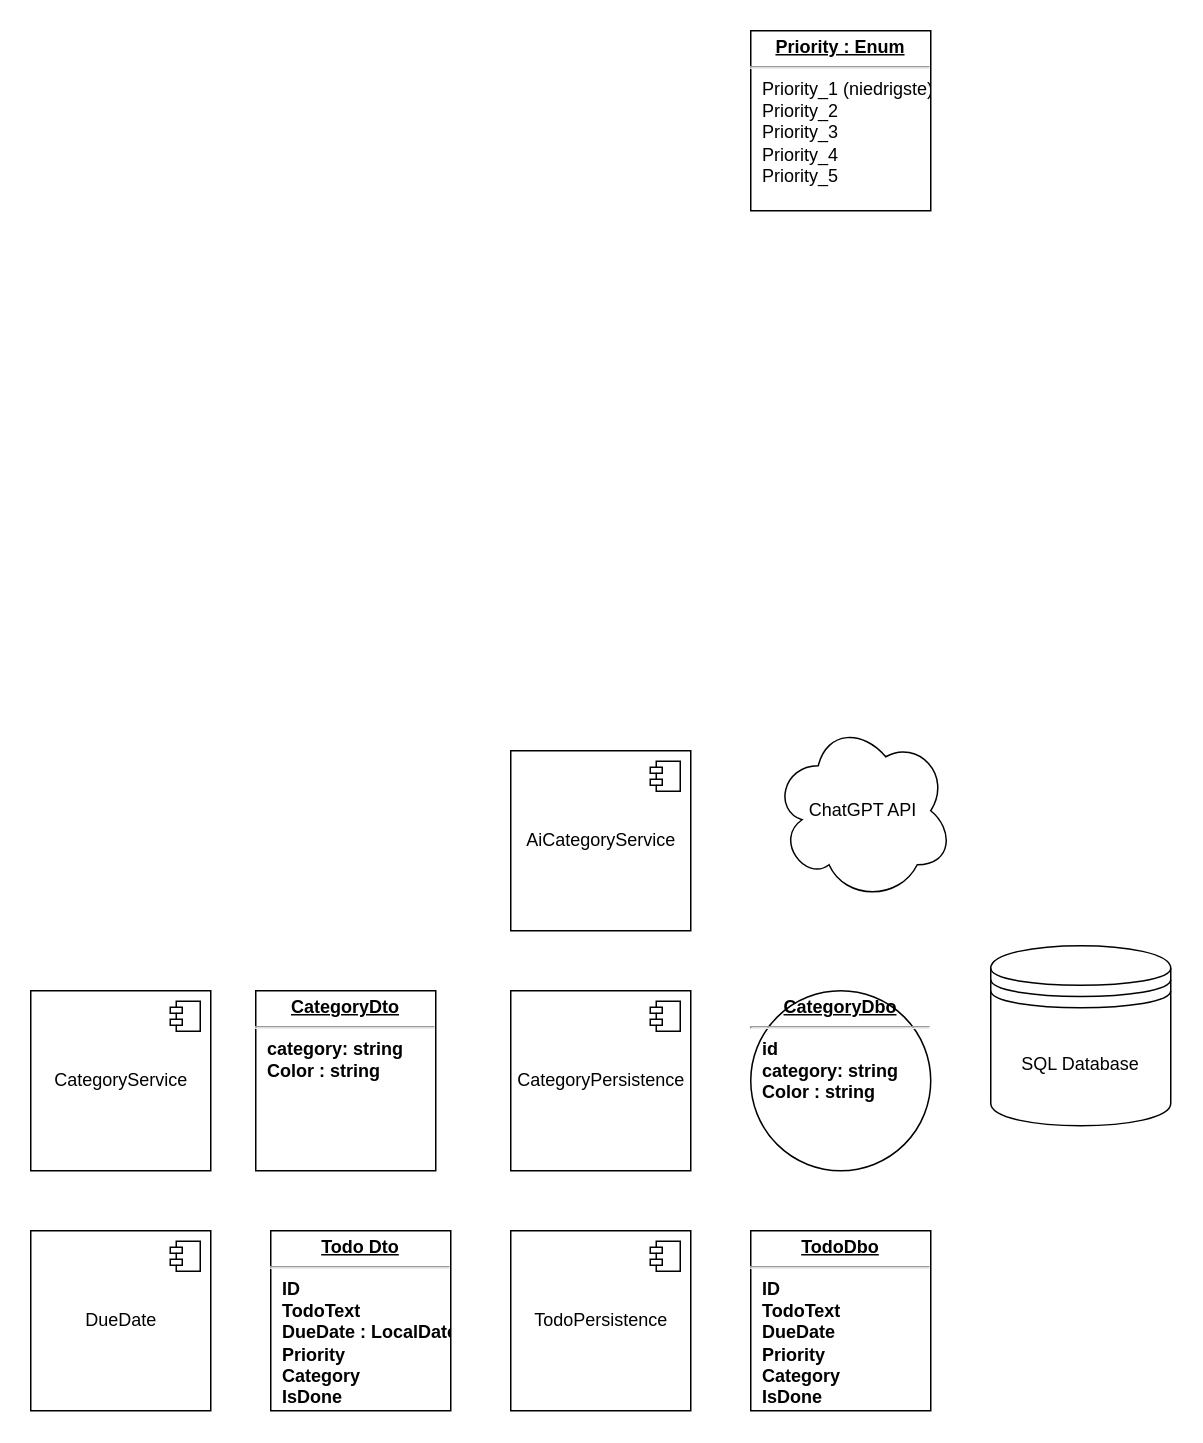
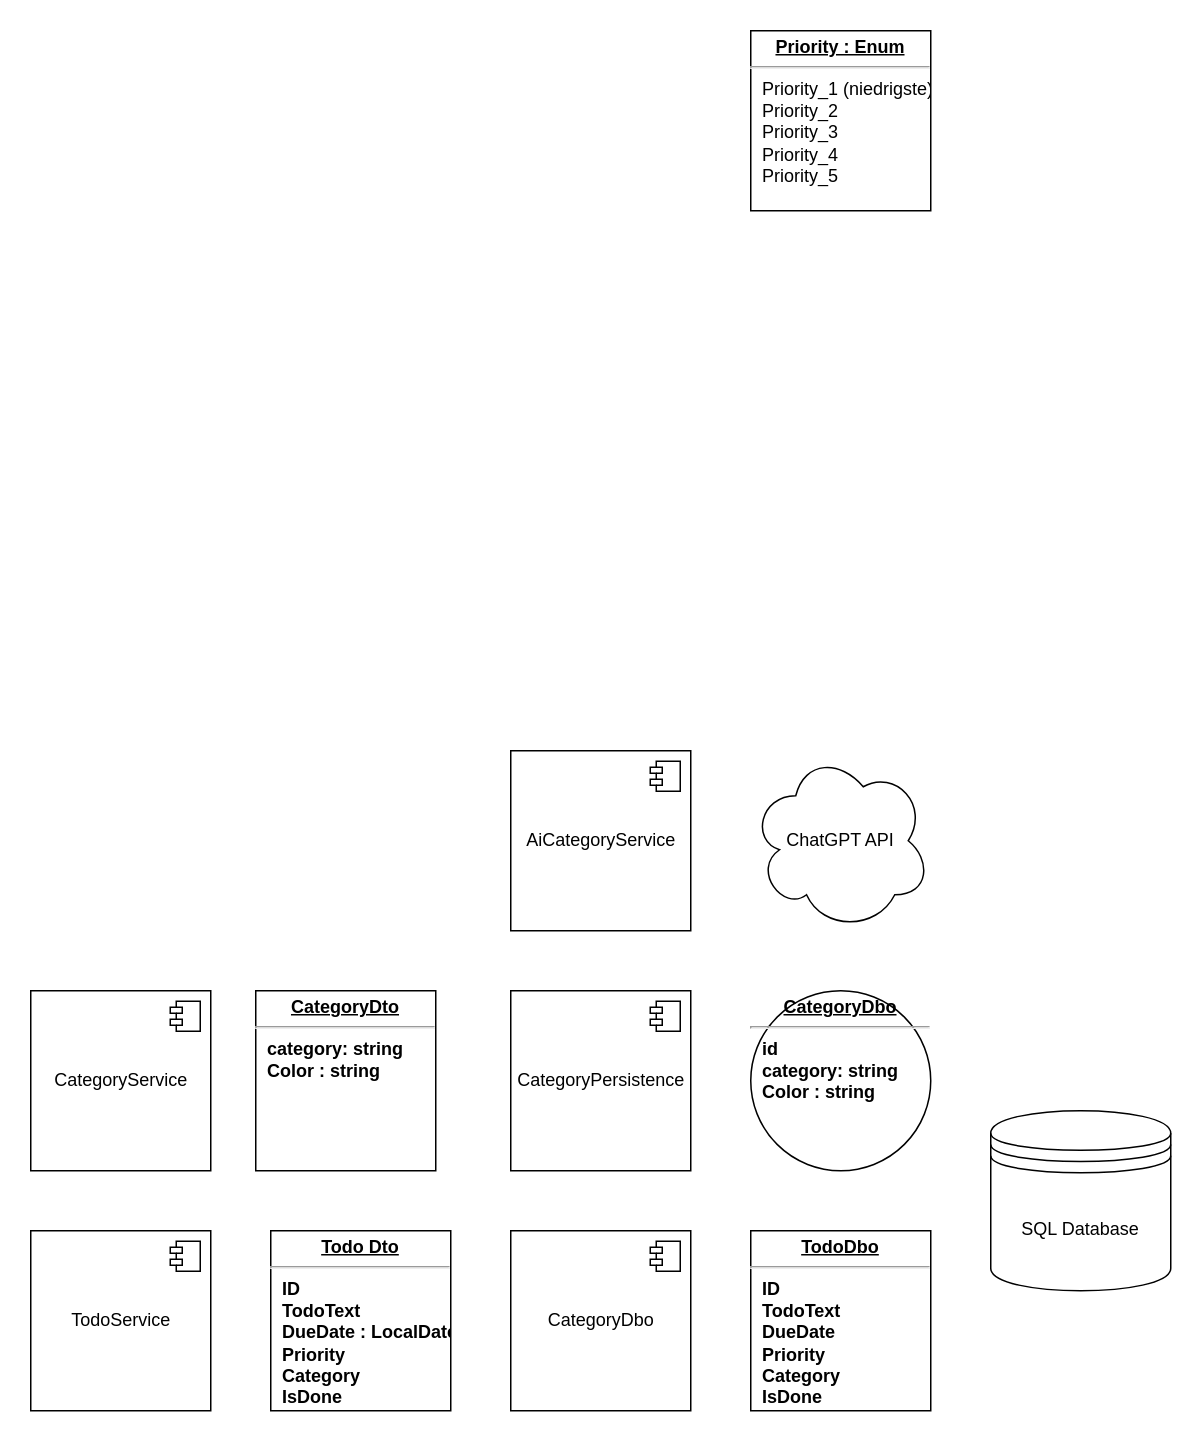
node "ChatGPT API": moved (863, 811) -> (841, 841)
node "SQL Database": moved (1081, 1036) -> (1081, 1201)
node "DueDate": label "DueDate" -> "TodoService"
node "TodoPersistence": label "TodoPersistence" -> "CategoryDbo"
